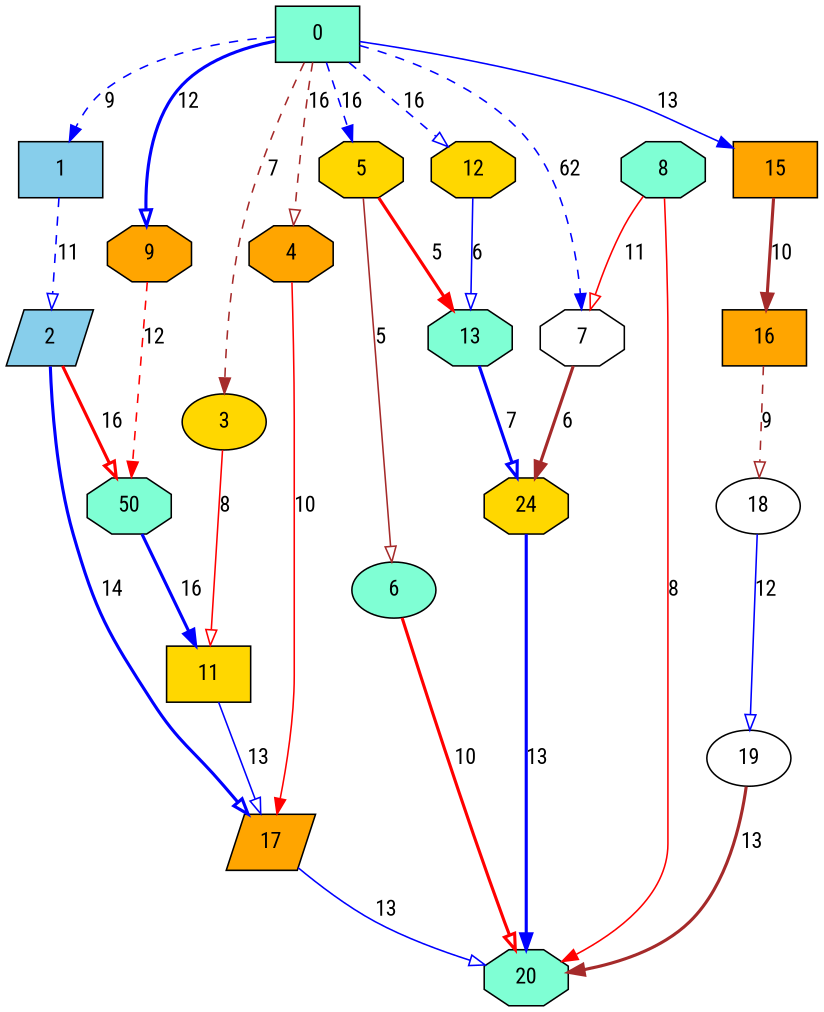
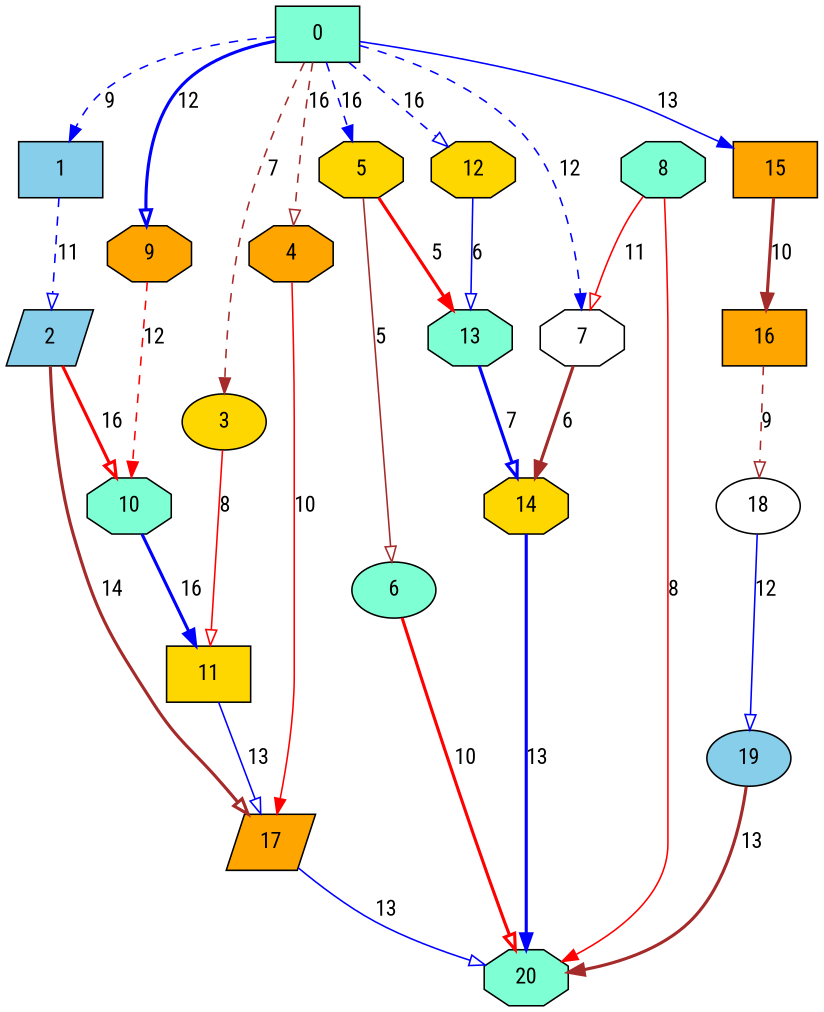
edge "0" -> "7": label "62" -> "12"
node "50": label "50" -> "10"
node "24": label "24" -> "14"
edge "2" -> "17": color blue -> brown
node "19": fillcolor white -> skyblue
